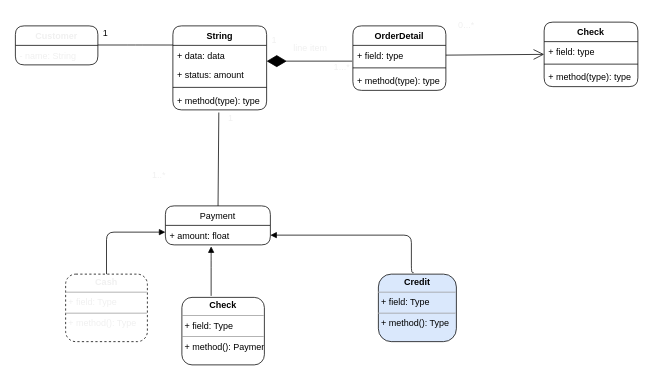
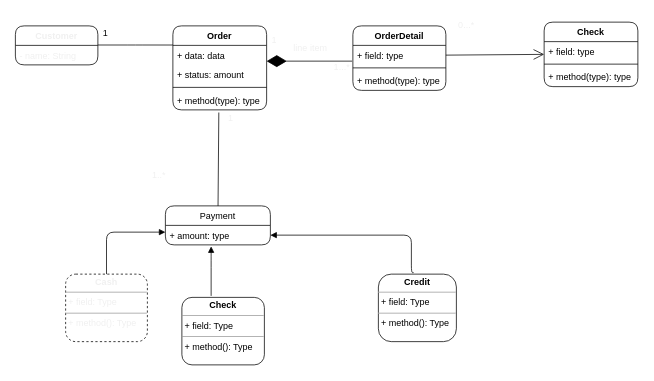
node "String": label "String" -> "Order"
node "+ amount: float": label "+ amount: float" -> "+ amount: type"
node "Credit + field: Type + method(): Type": fillcolor #dae8fc -> #ffffff
node "Check + field: Type + method(): Payment": label "Check + field: Type + method(): Payment" -> "Check + field: Type + method(): Type"
